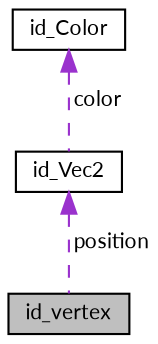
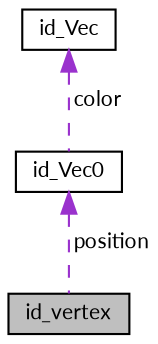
node "id_Color": label "id_Color" -> "id_Vec"
node "id_Vec2": label "id_Vec2" -> "id_Vec0"
